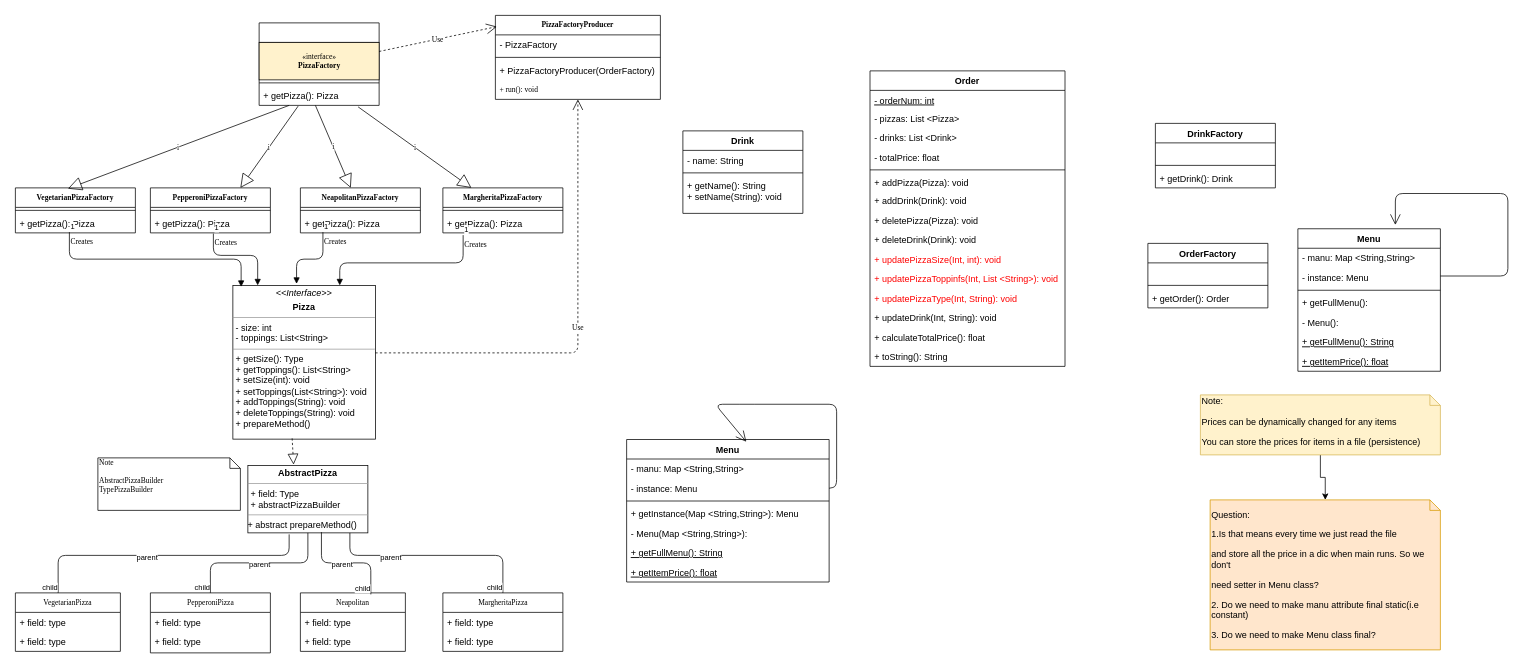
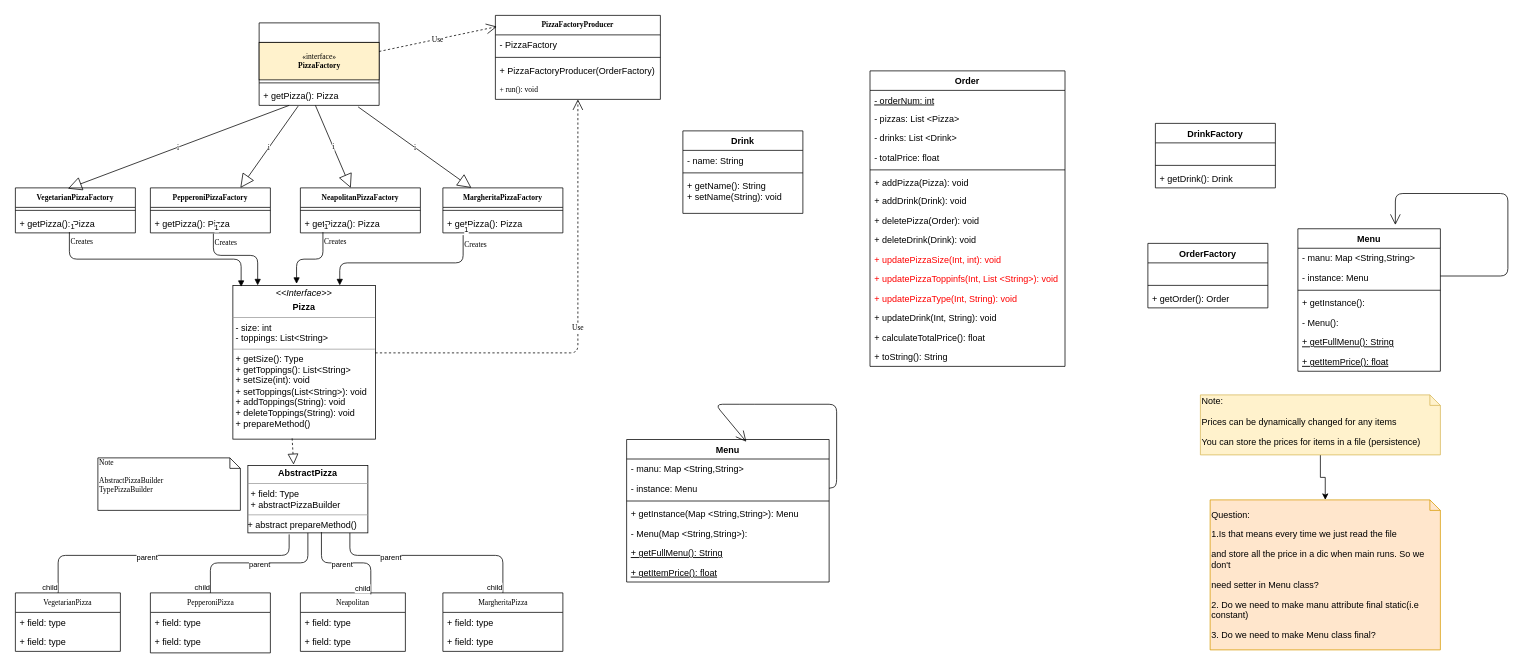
node "+ deletePizza(Pizza): void": label "+ deletePizza(Pizza): void" -> "+ deletePizza(Order): void"
node "+ getFullMenu():": label "+ getFullMenu():" -> "+ getInstance():"
